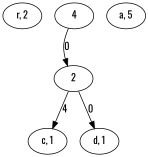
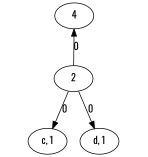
node "r, 2": removed
node "a, 5": removed
edge "4" -> "2": reversed
edge "2" -> "c, 1": label "4" -> "0"
